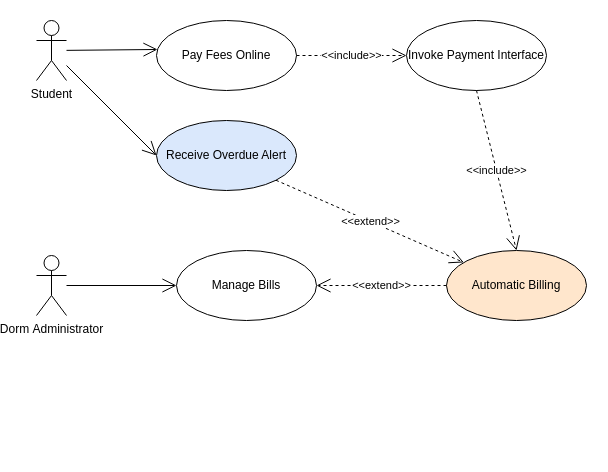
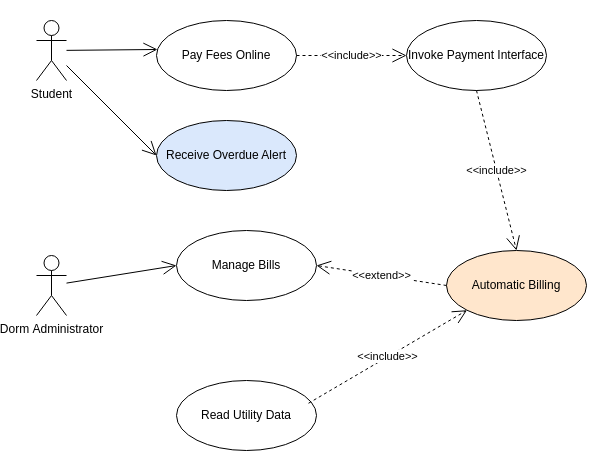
edge "Receive Overdue Alert" -> "Automatic Billing": removed, label "<<extend>>"
node "Manage Bills": moved (247, 286) -> (247, 266)
edge "Read Utility Data" -> "Automatic Billing": added, label "<<include>>"
node "Read Utility Data": added
